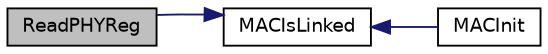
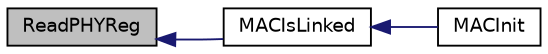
edge "ReadPHYReg" -> "MACIsLinked": reversed
